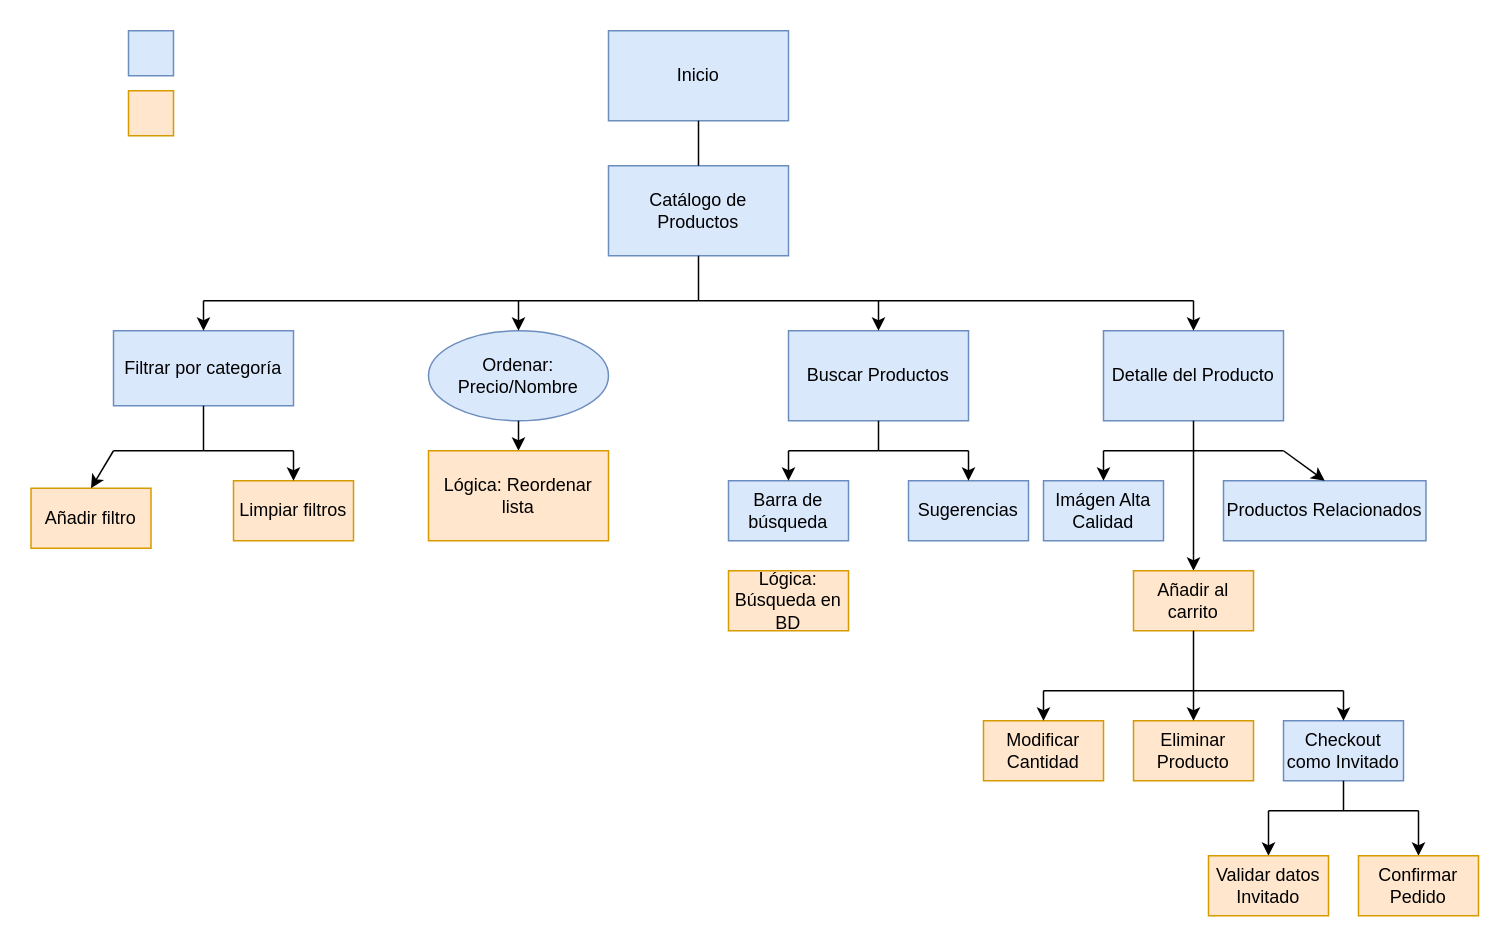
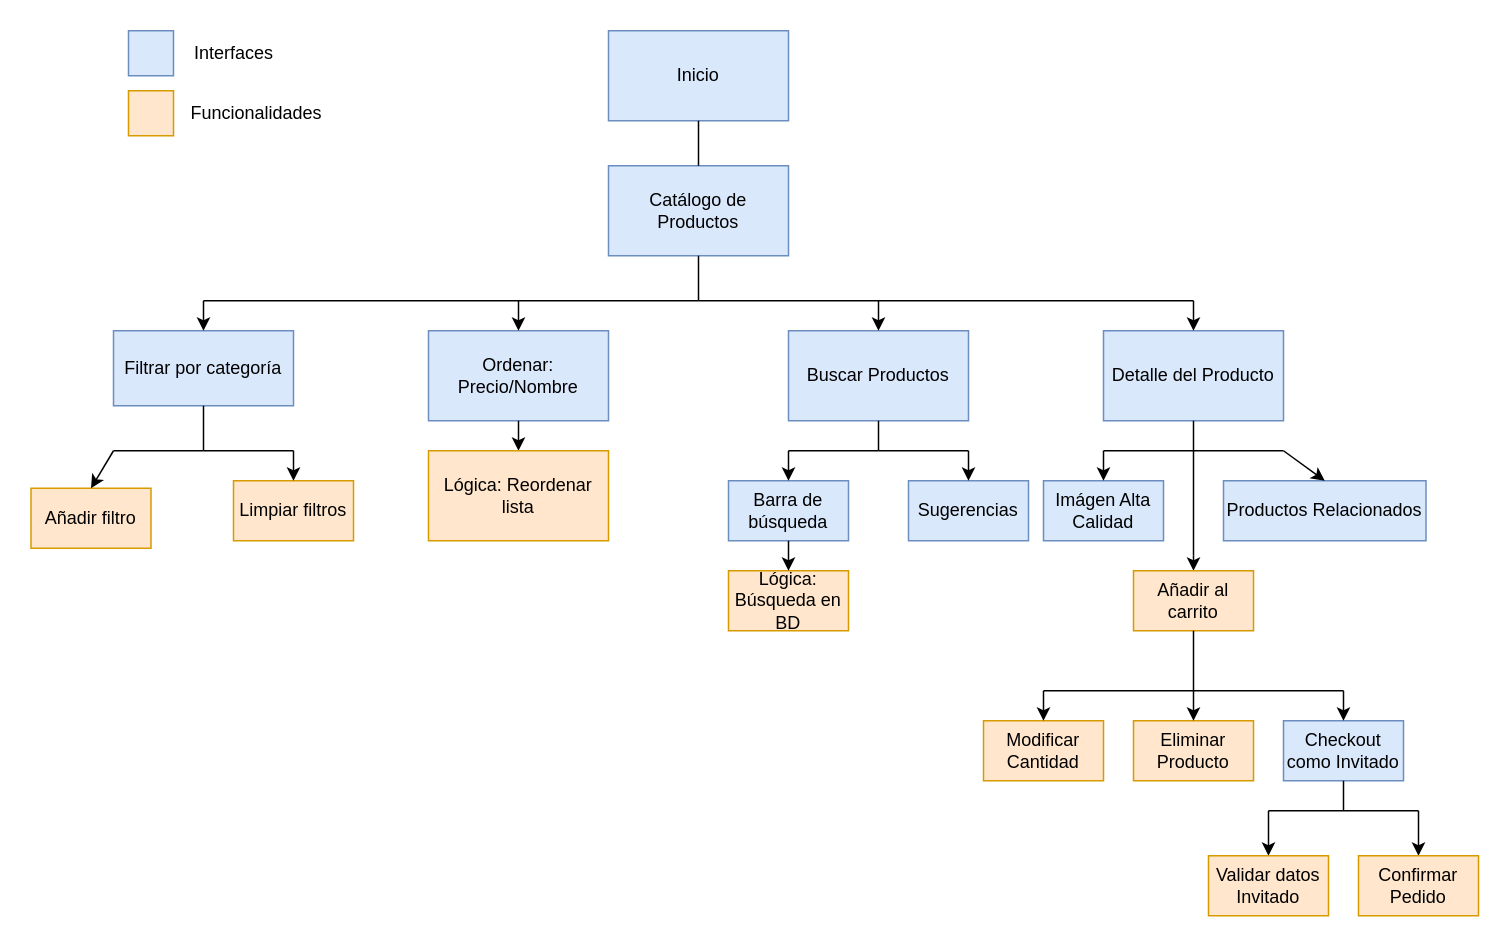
node "Interfaces": added
node "Funcionalidades": added
node "Ordenar: Precio/Nombre": shape ellipse -> rectangle
edge "Barra de búsqueda" -> "Lógica: Búsqueda en BD": added
